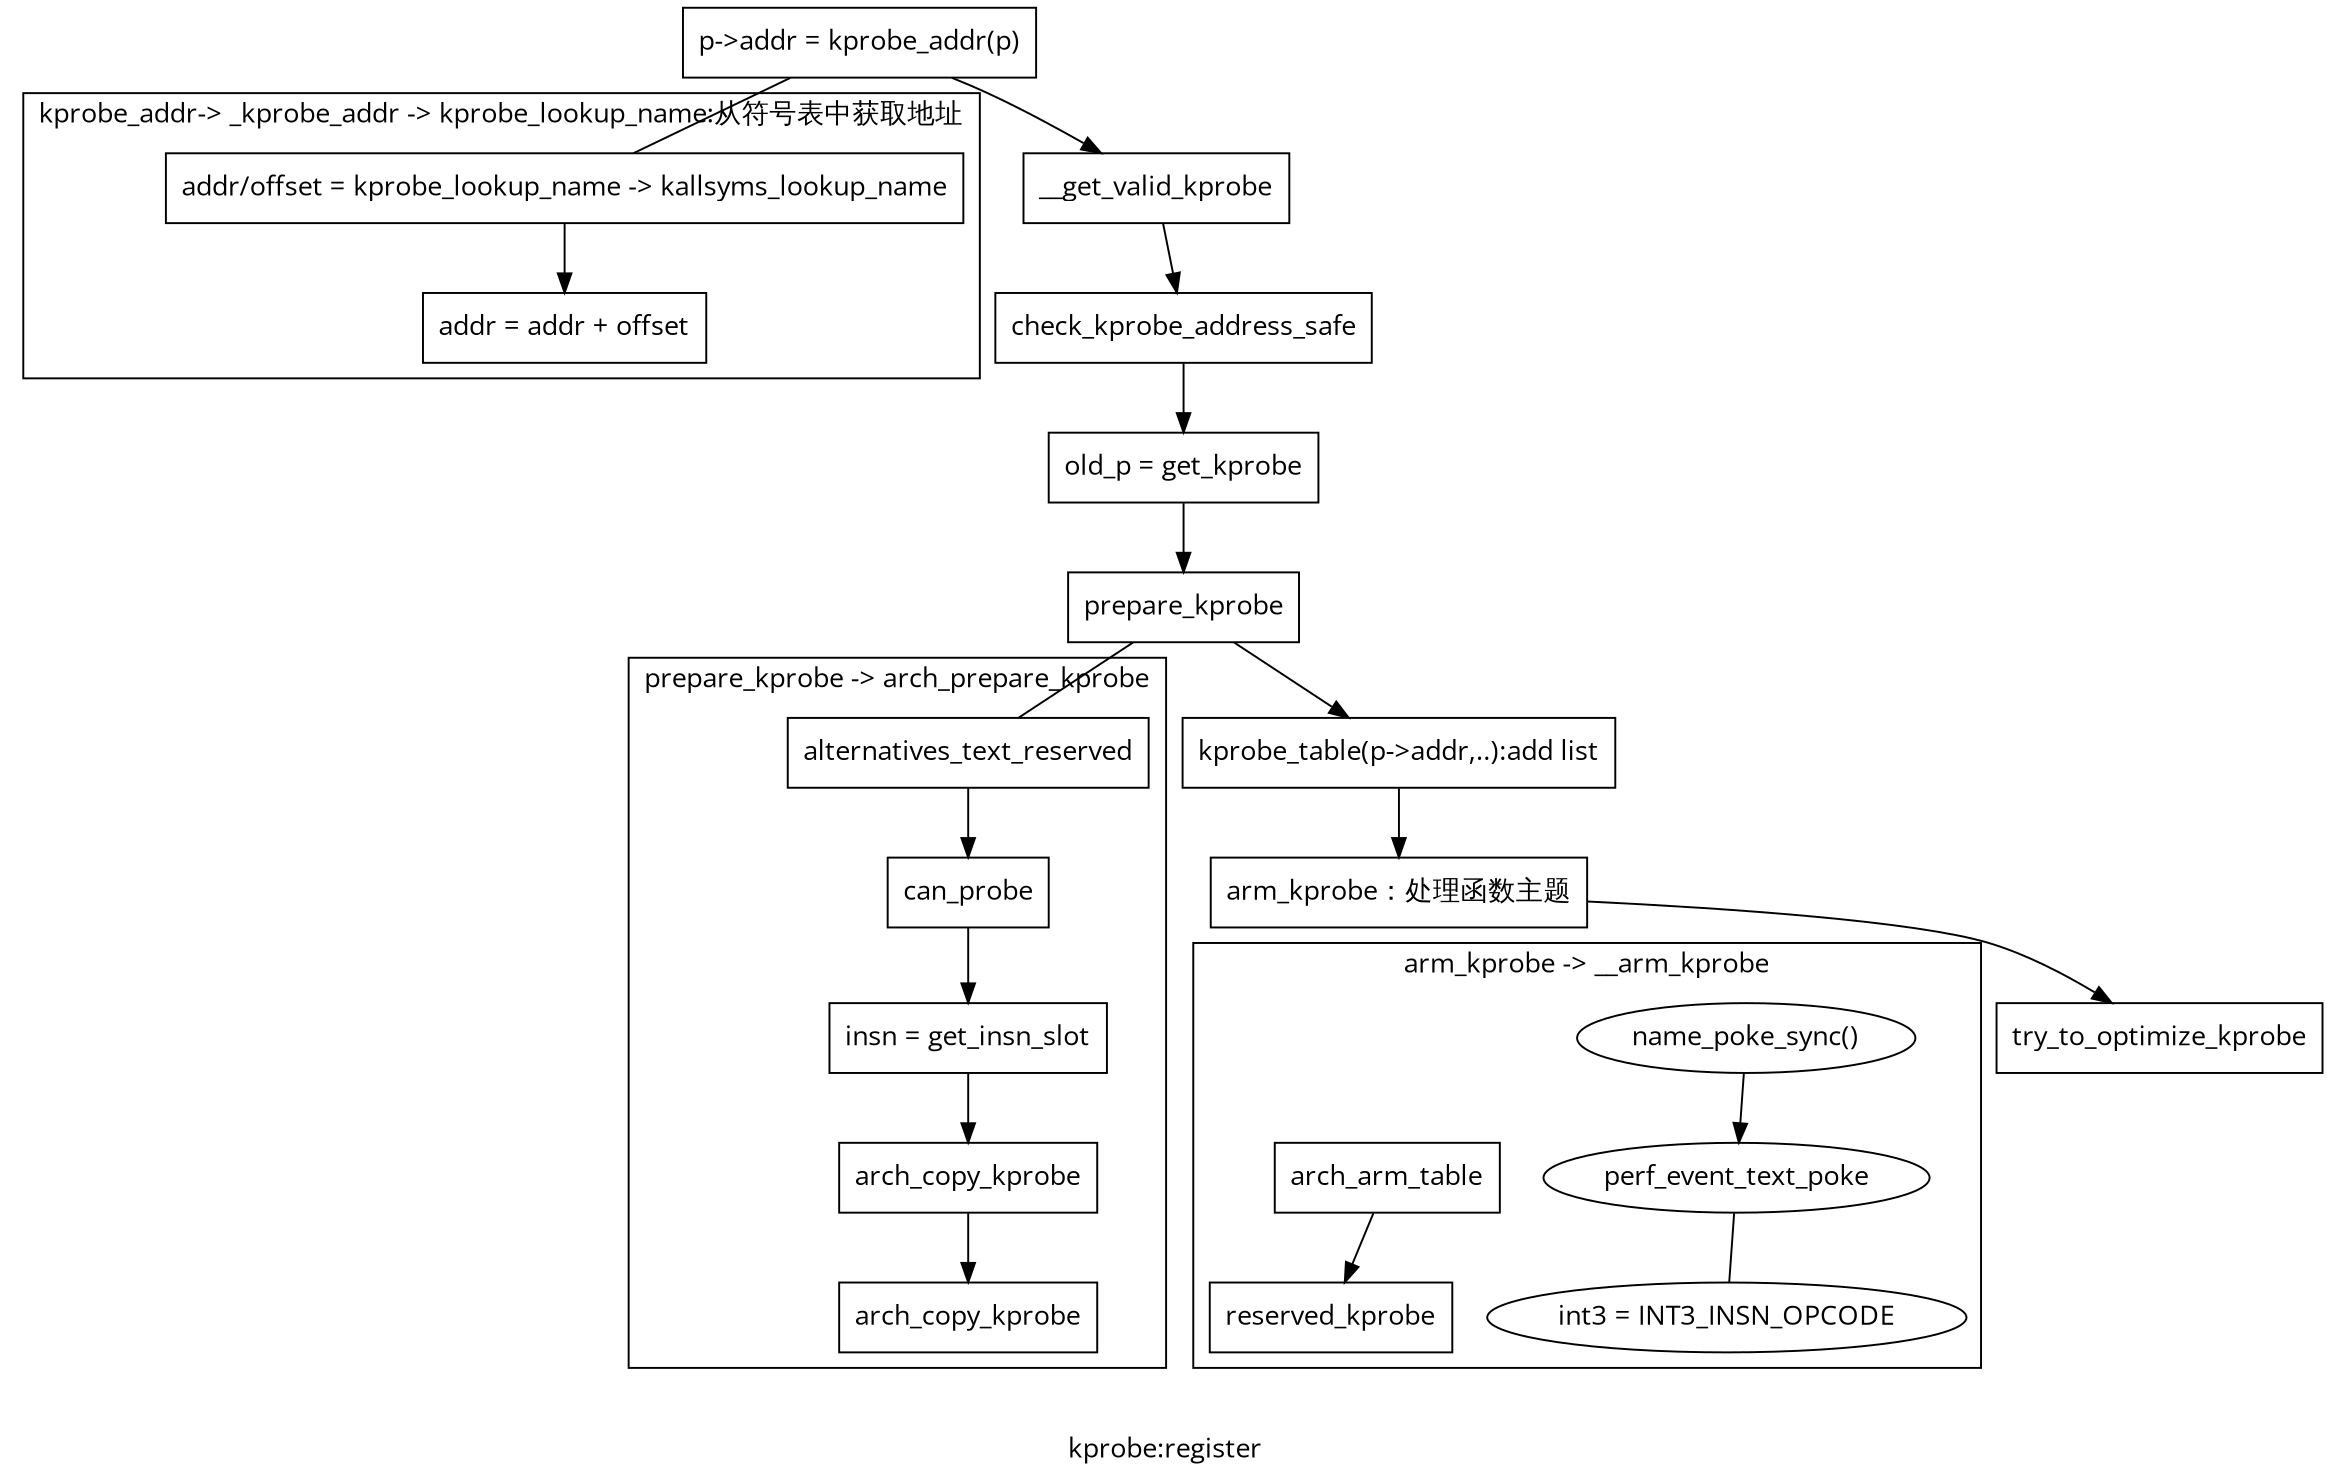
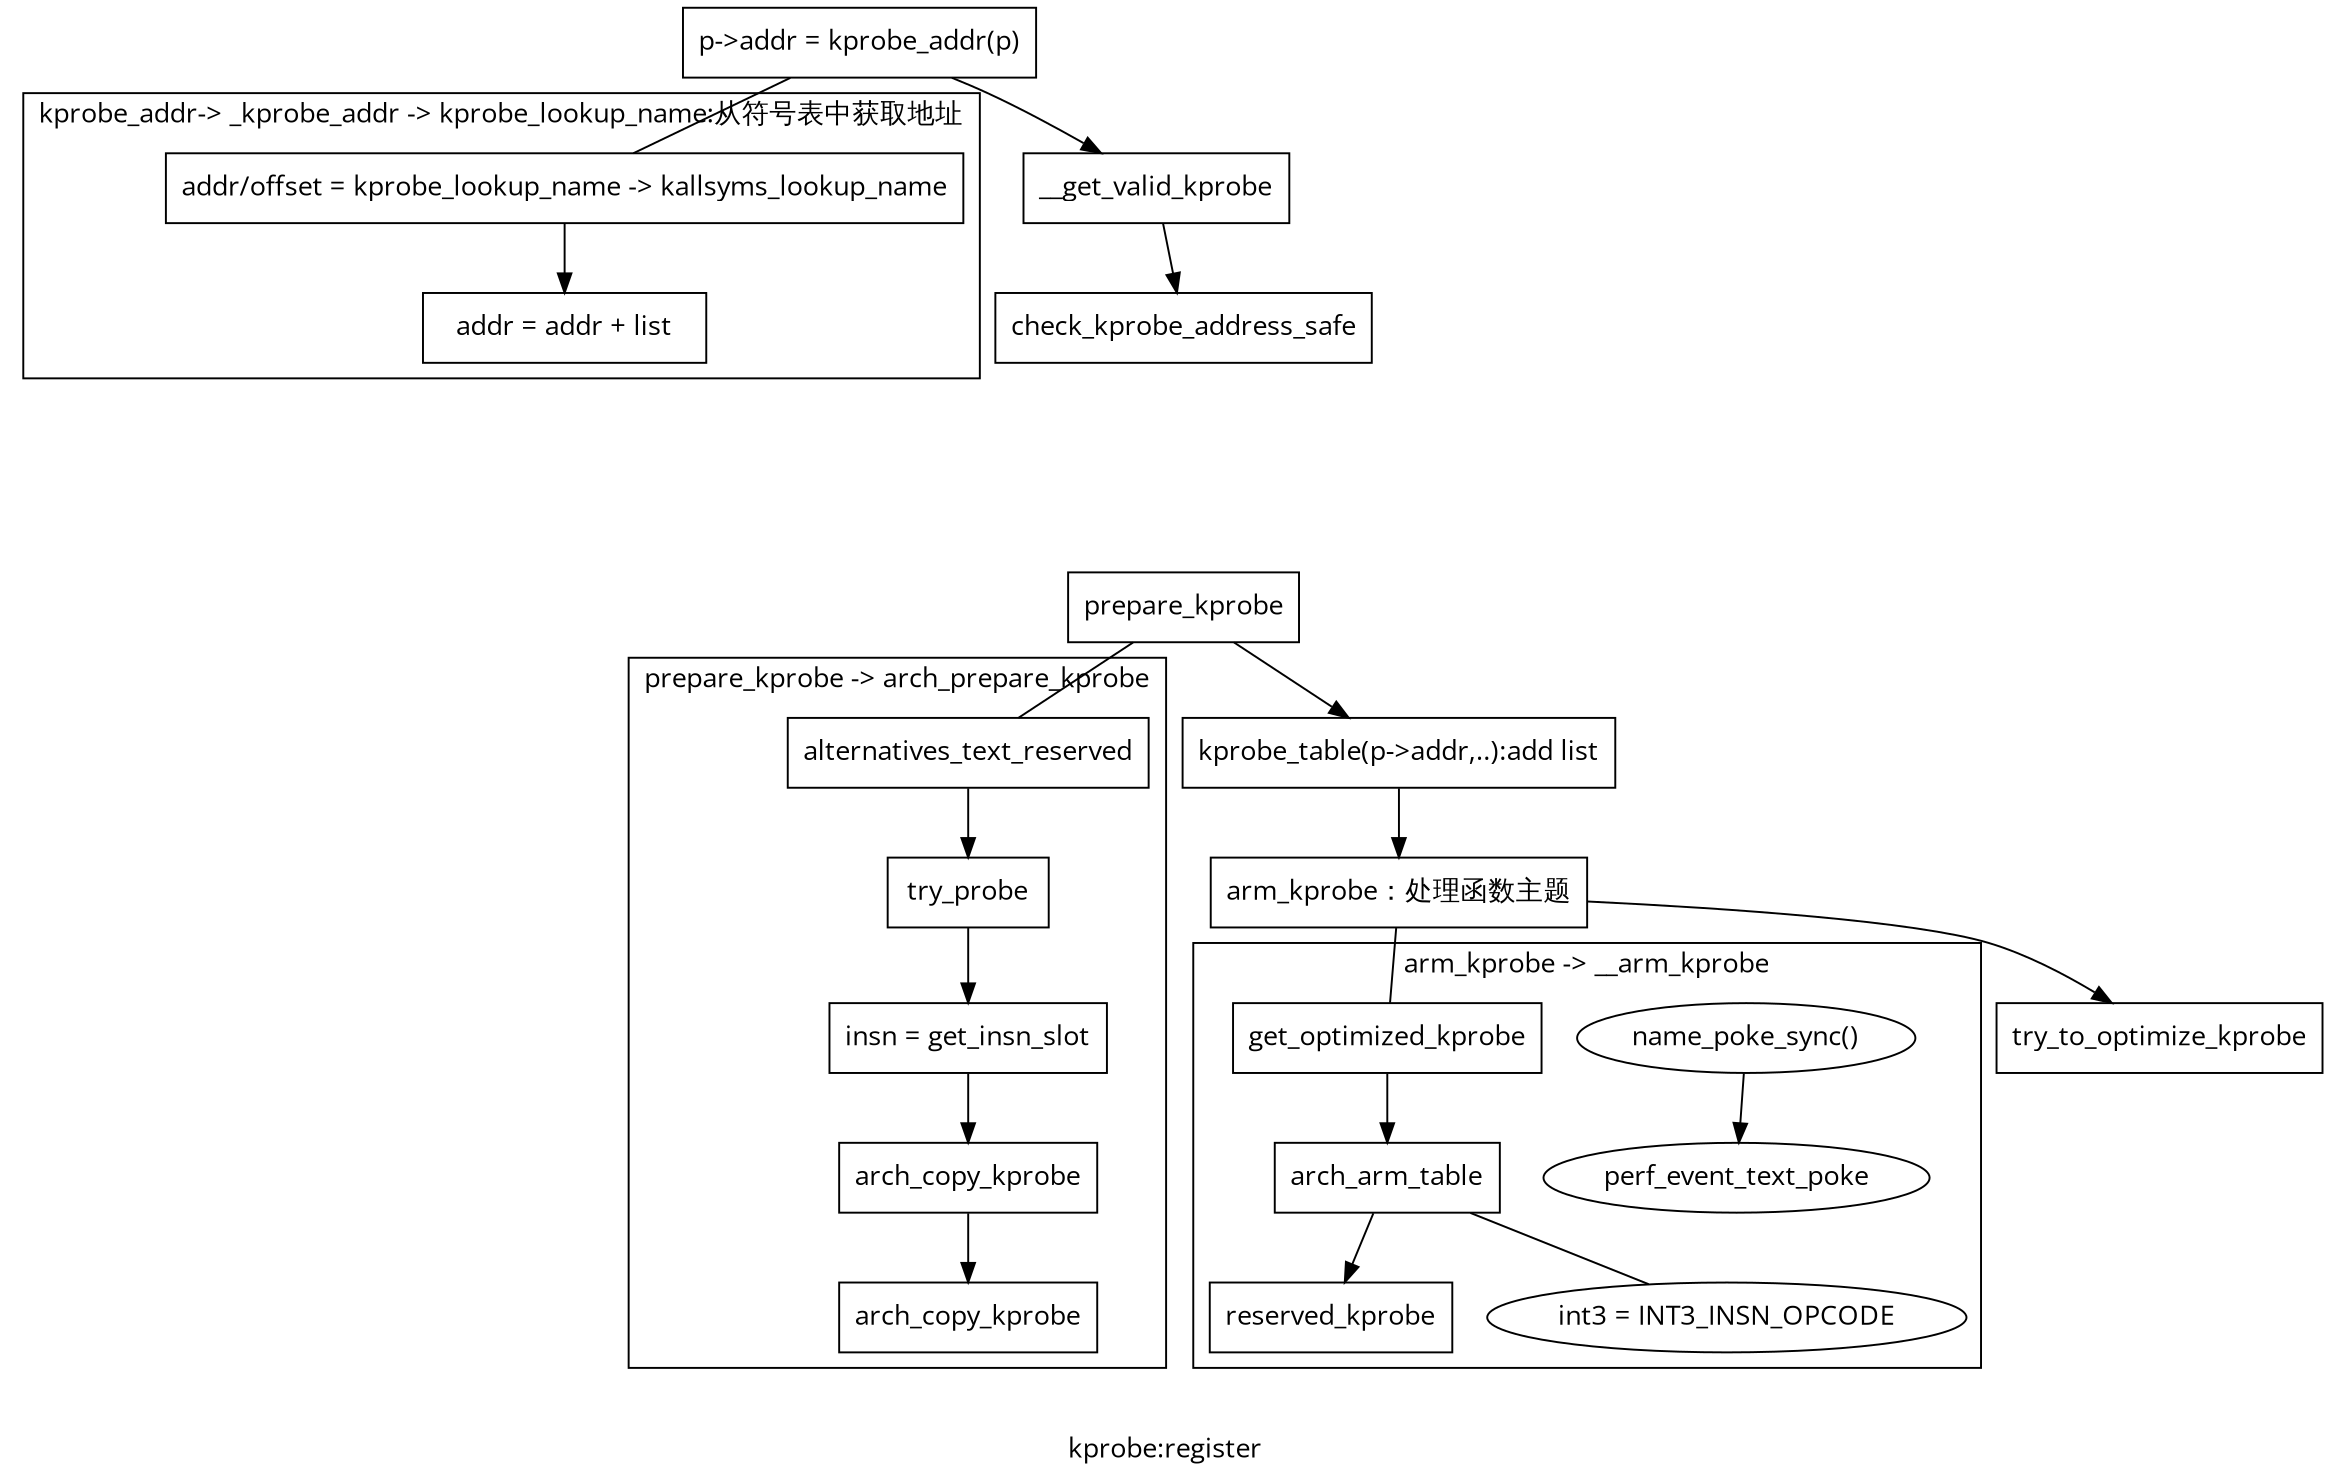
node "addr = addr + offset": label "addr = addr + offset" -> "addr = addr + list"
node "old_p = get_kprobe": removed
node "can_probe": label "can_probe" -> "try_probe"
node "get_optimized_kprobe": added
edge "perf_event_text_poke" -- "int3 = INT3_INSN_OPCODE": now "arch_arm_table" -- "int3 = INT3_INSN_OPCODE"
